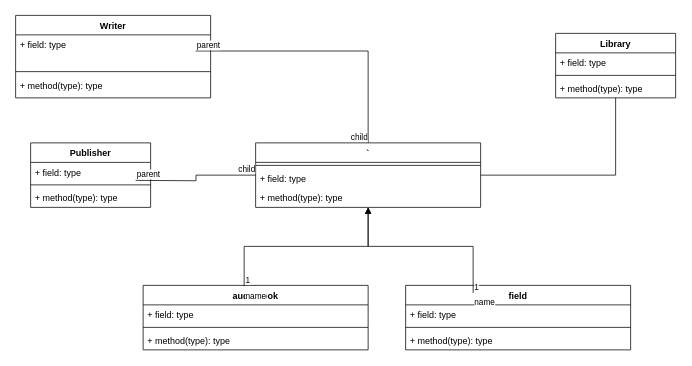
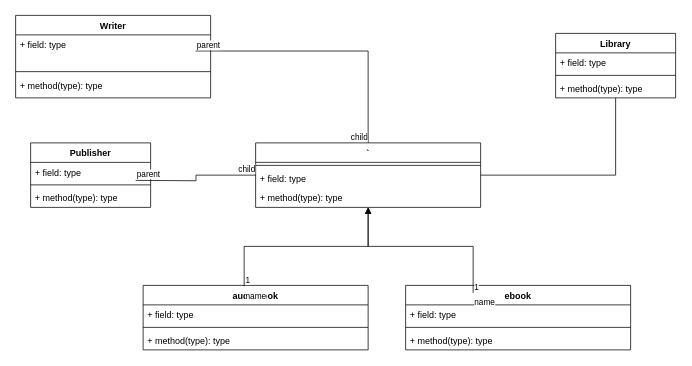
node "field": label "field" -> "ebook"
